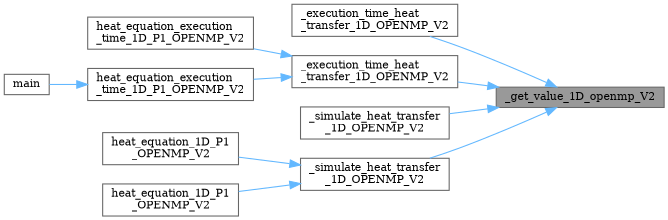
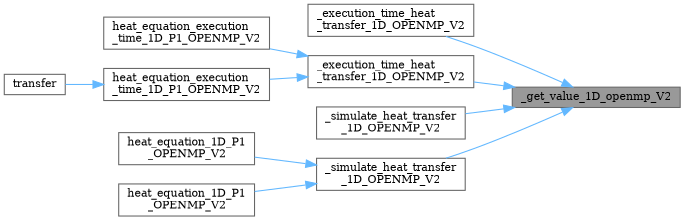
node "main": label "main" -> "transfer"
